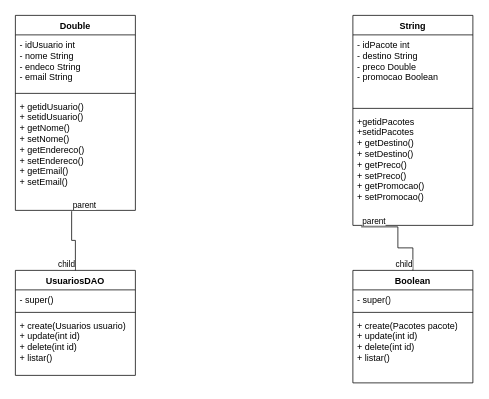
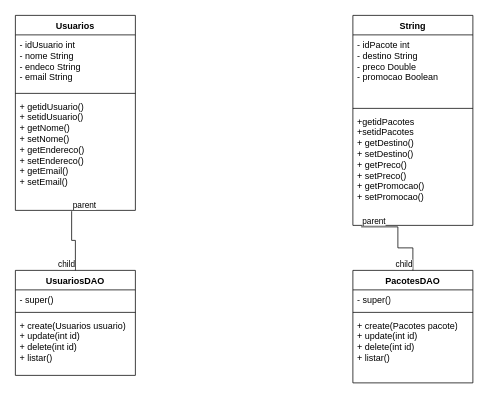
node "Double": label "Double" -> "Usuarios"
node "Boolean": label "Boolean" -> "PacotesDAO"
